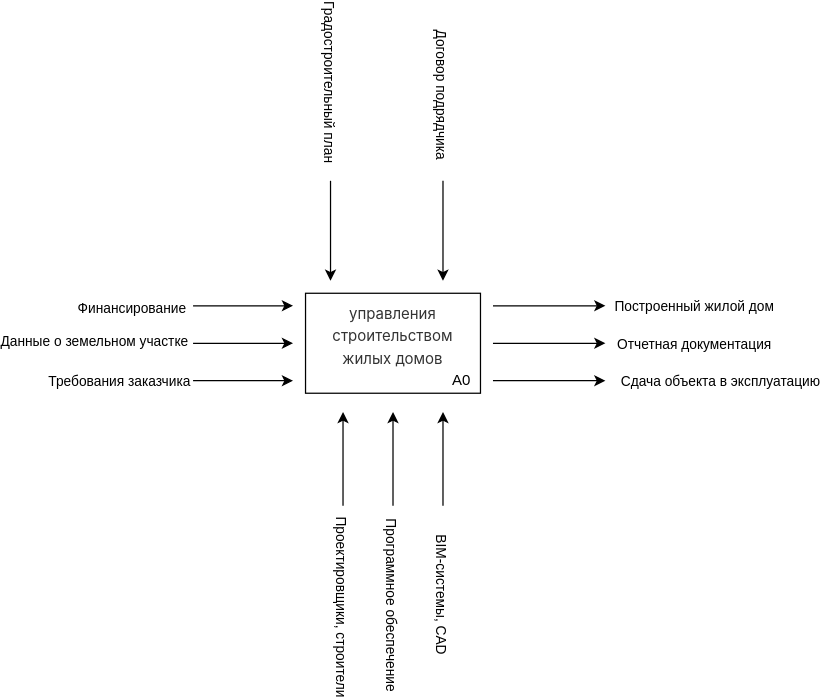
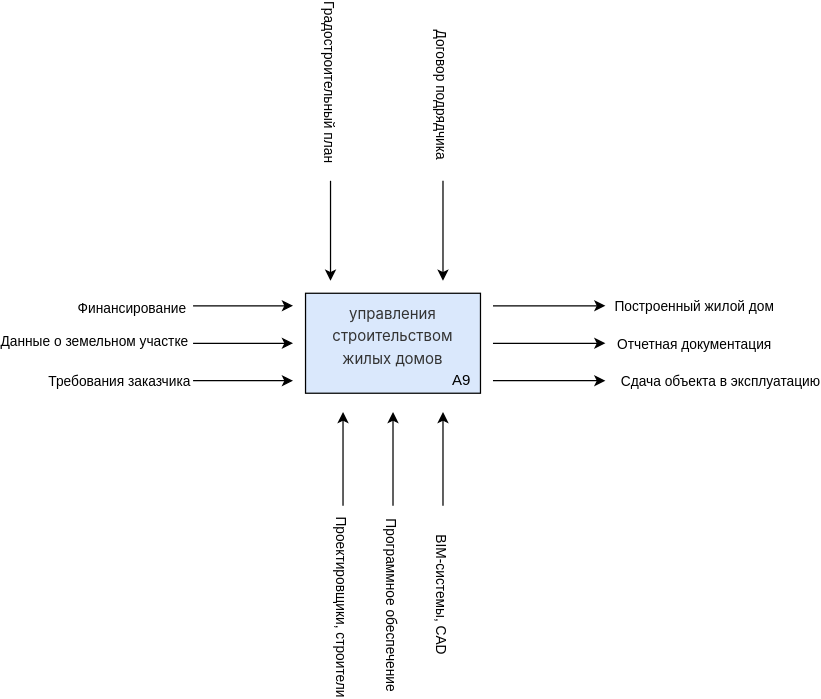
node "управления строительством жилых домов": fillcolor #ffffff -> #dae8fc
node "A0": label "A0" -> "A9"
